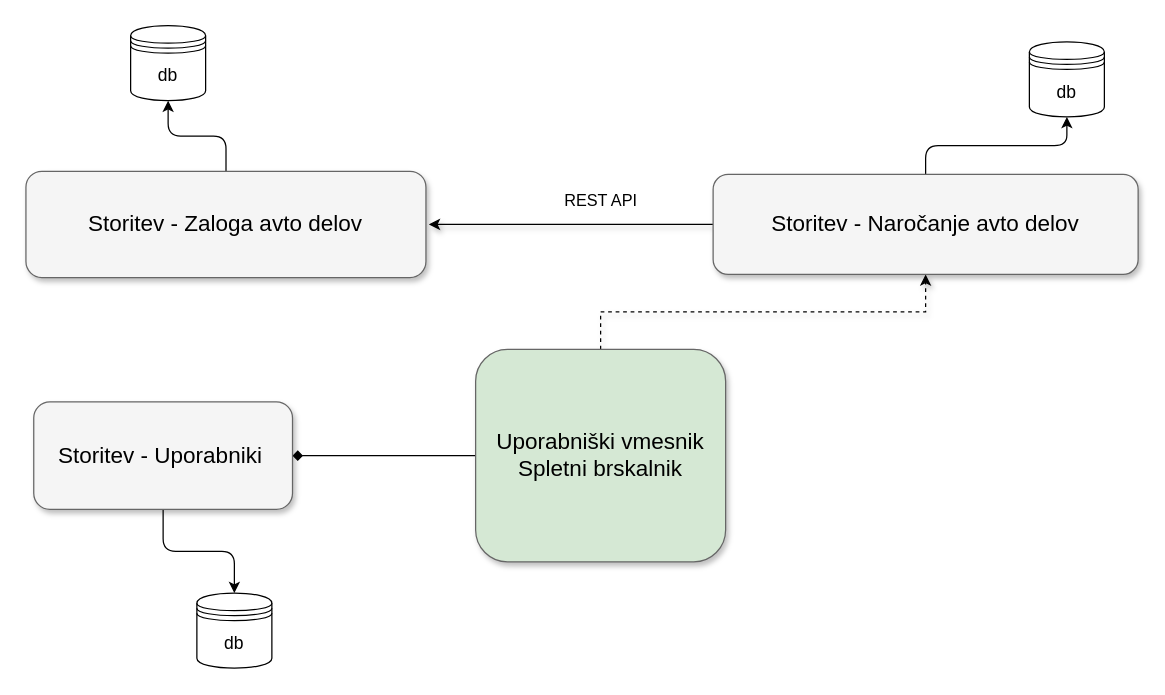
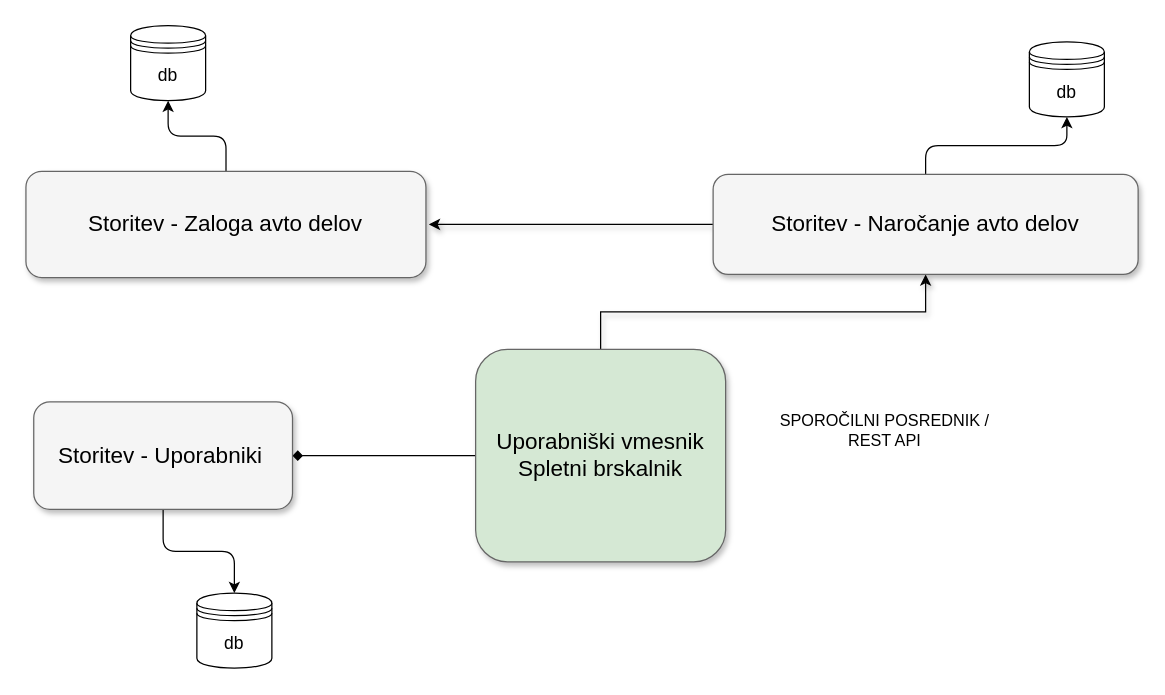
node "REST API": removed
edge "Uporabniški vmesnik Spletni brskalnik" -> "Storitev - Naročanje avto delov": style dashed -> solid
node "SPOROČILNI POSREDNIK / REST API": added
